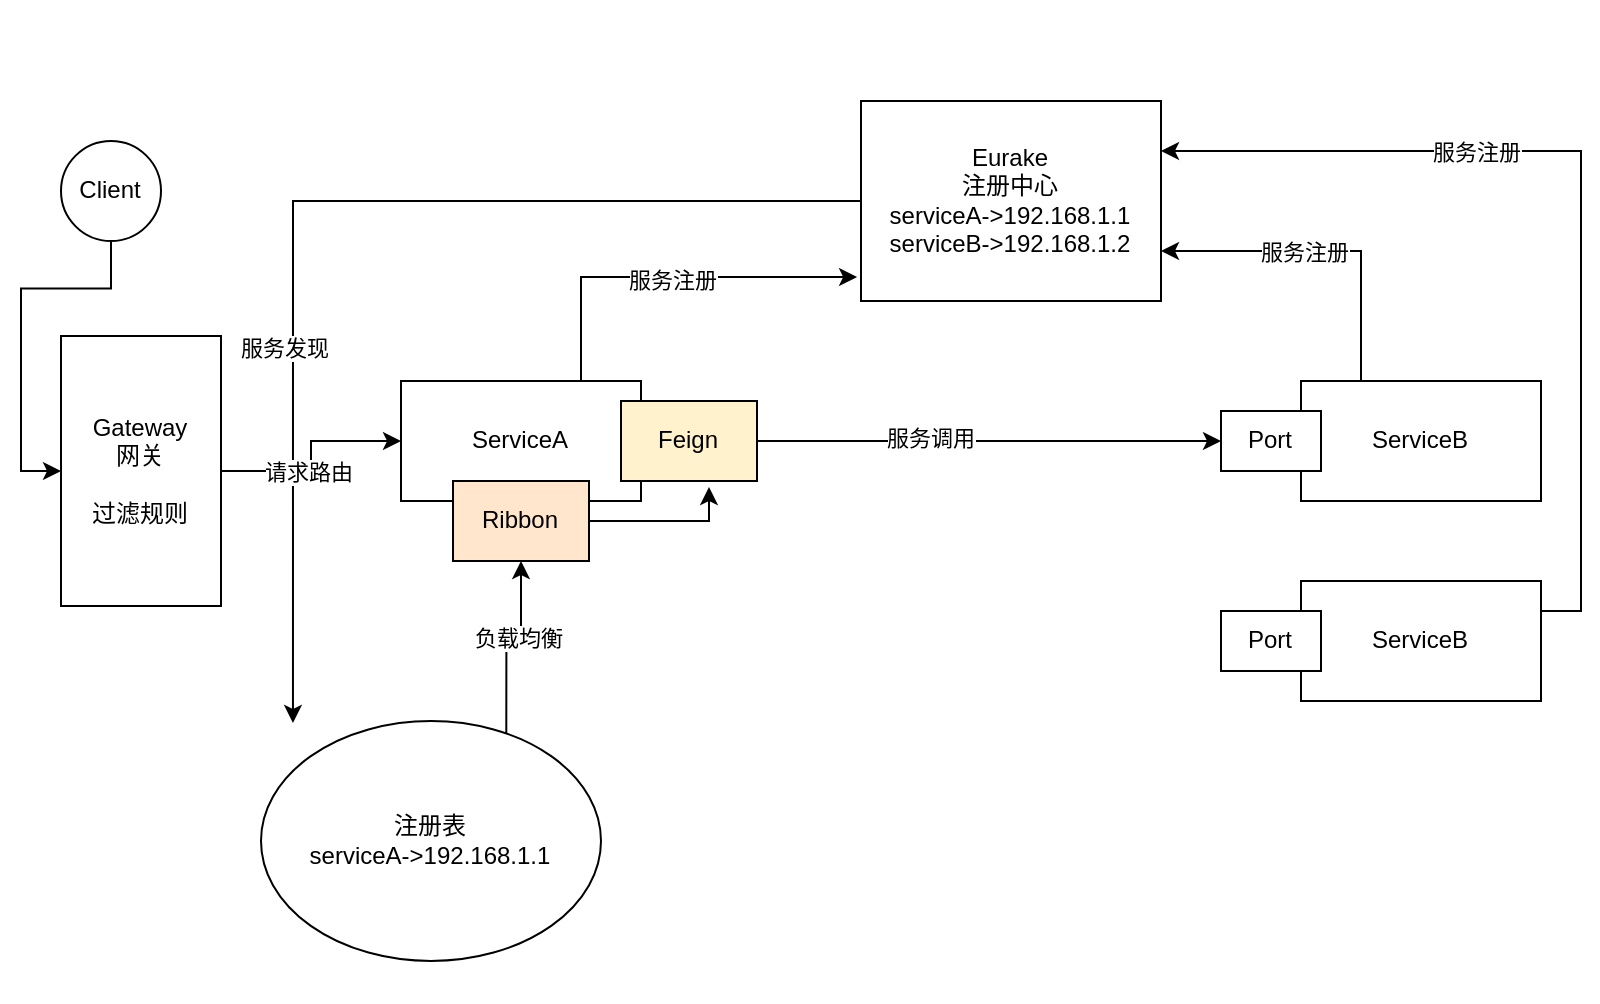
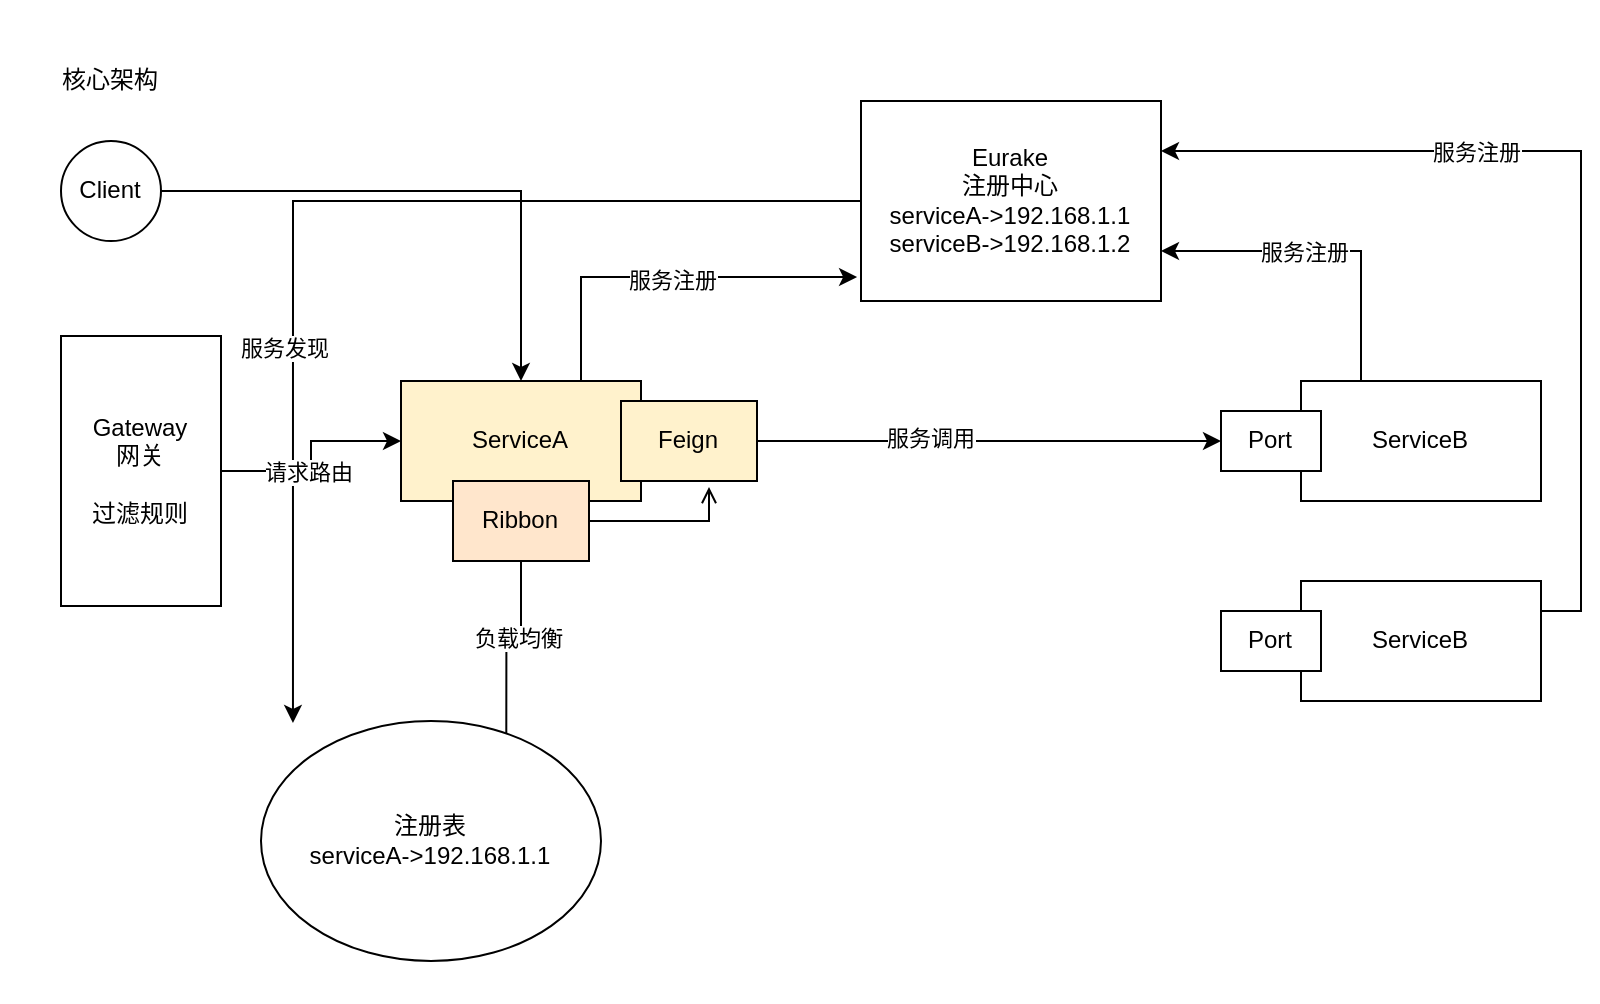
node "核心架构": added
edge "Client" -> "Gateway 网关 过滤规则": now "Client" -> "ServiceA"
node "ServiceA": fillcolor #ffffff -> #fff2cc
edge "Ribbon" -> "Feign": arrowhead classic -> open
edge "注册表 serviceA->192.168.1.1" -> "Ribbon": arrowhead classic -> none
